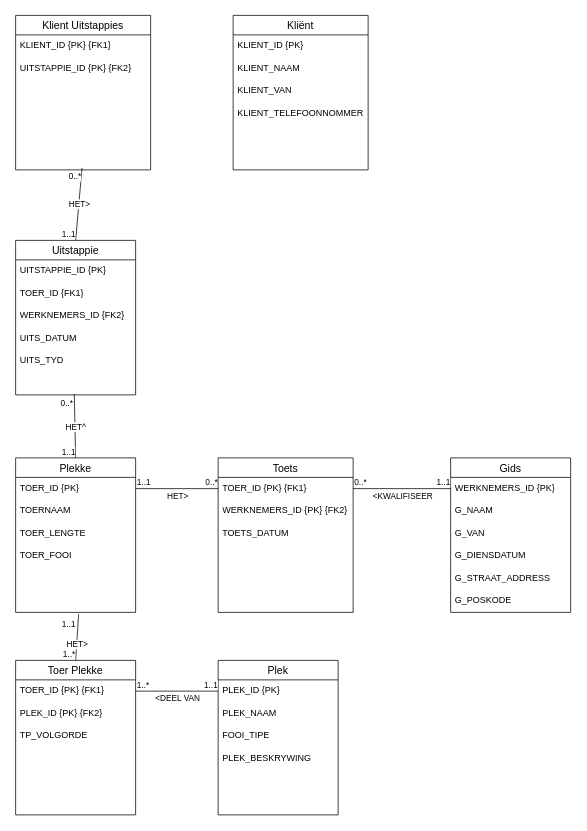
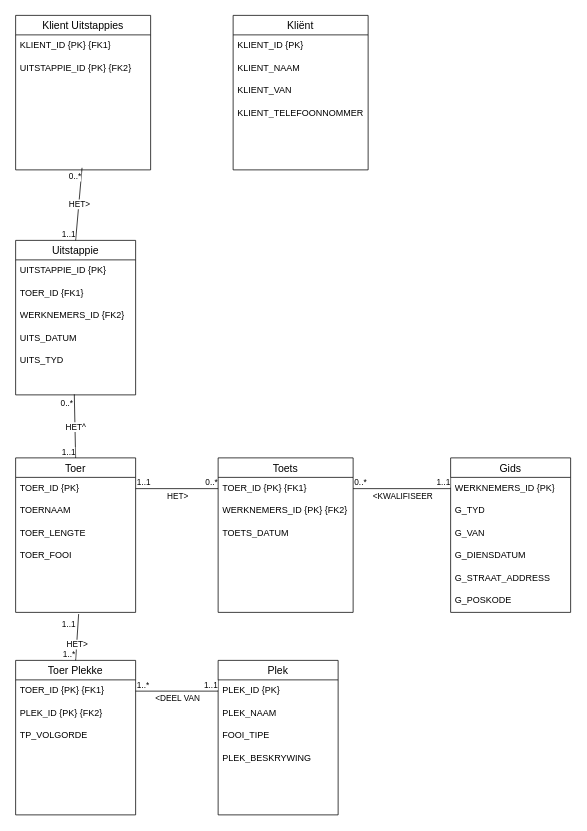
node "Plekke": label "Plekke" -> "Toer"
node "G_NAAM": label "G_NAAM" -> "G_TYD"
